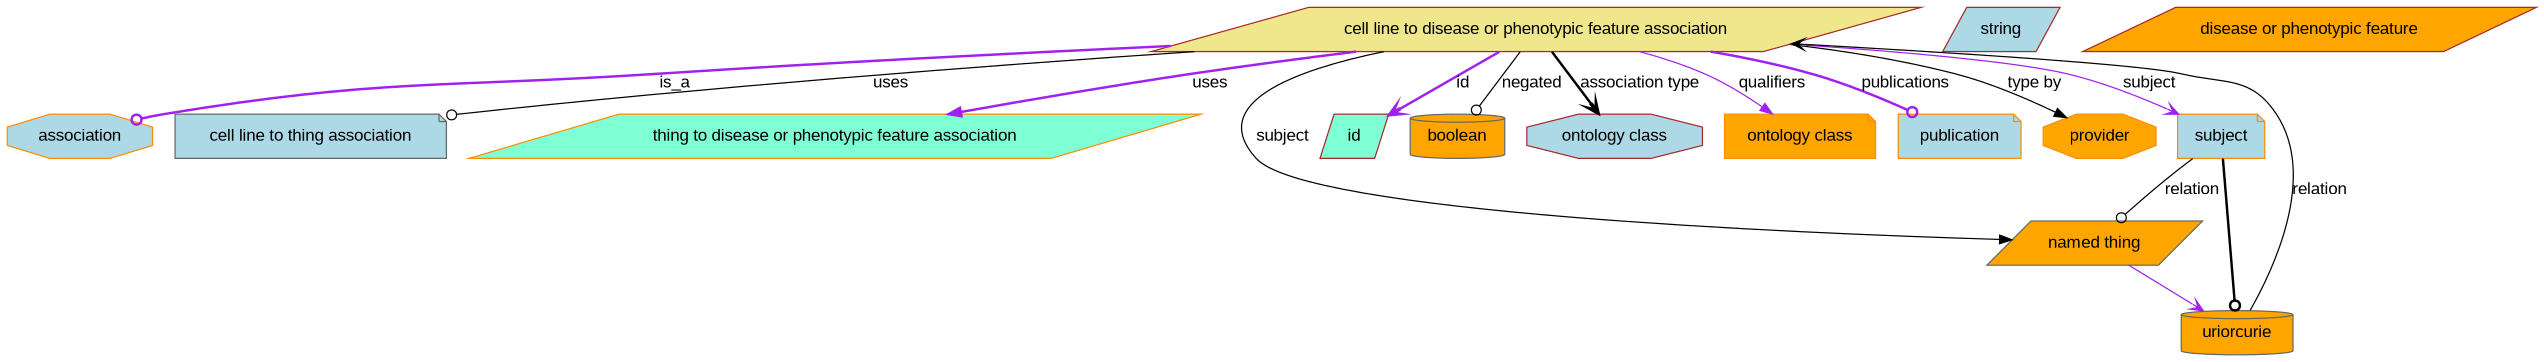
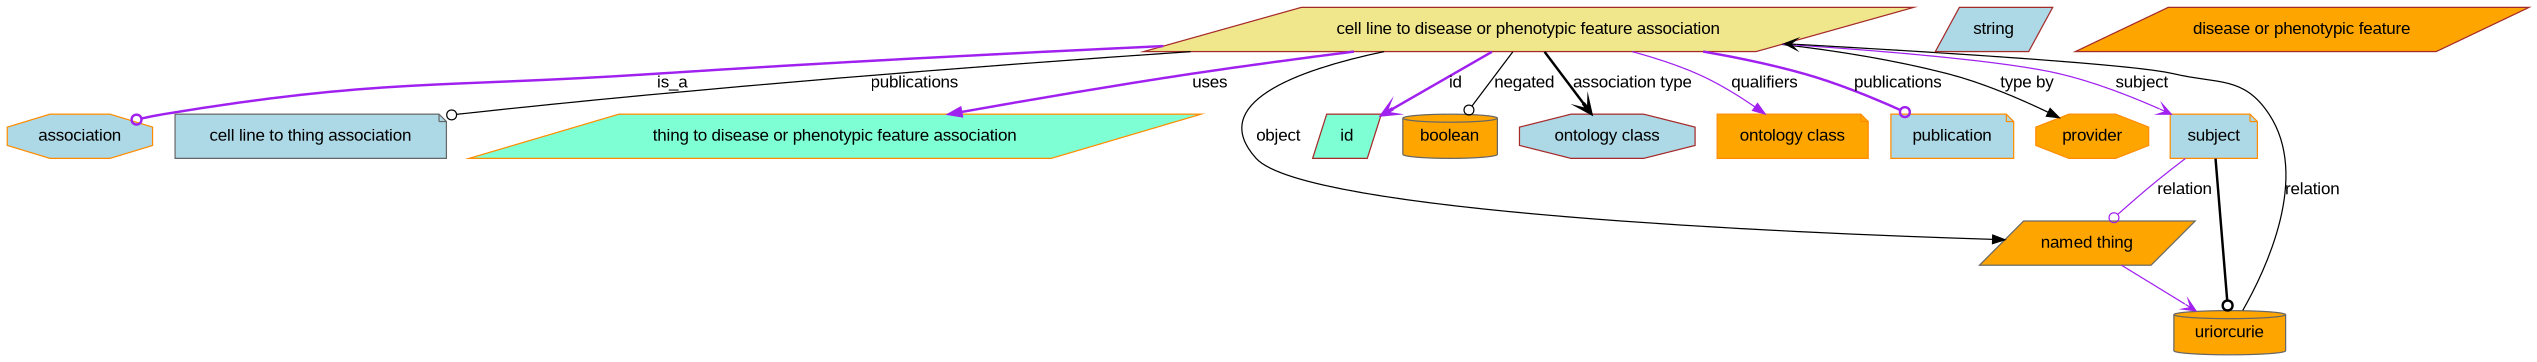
edge "cell line to disease or phenotypic feature association" -> "cell line to thing association": label "uses" -> "publications"
edge "cell line to disease or phenotypic feature association" -> "named thing": label "subject" -> "object"
edge "subject" -> "named thing": color black -> purple
